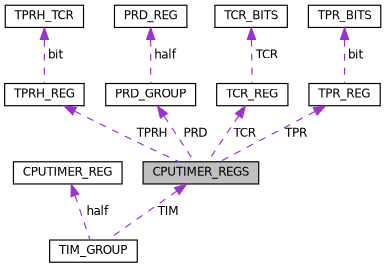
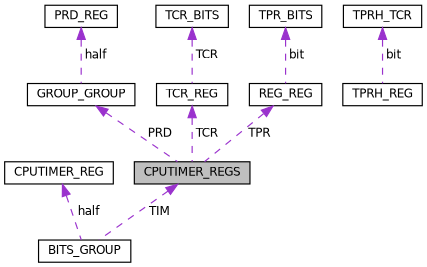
node "PRD_GROUP": label "PRD_GROUP" -> "GROUP_GROUP"
node "TPR_REG": label "TPR_REG" -> "REG_REG"
edge "CPUTIMER_REGS" -> "TPRH_REG": removed, label "TPRH"
node "TIM_GROUP": label "TIM_GROUP" -> "BITS_GROUP"
